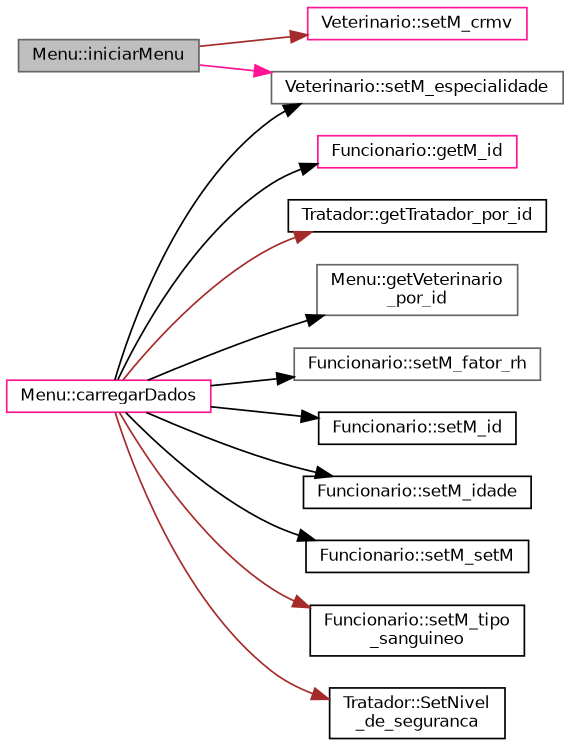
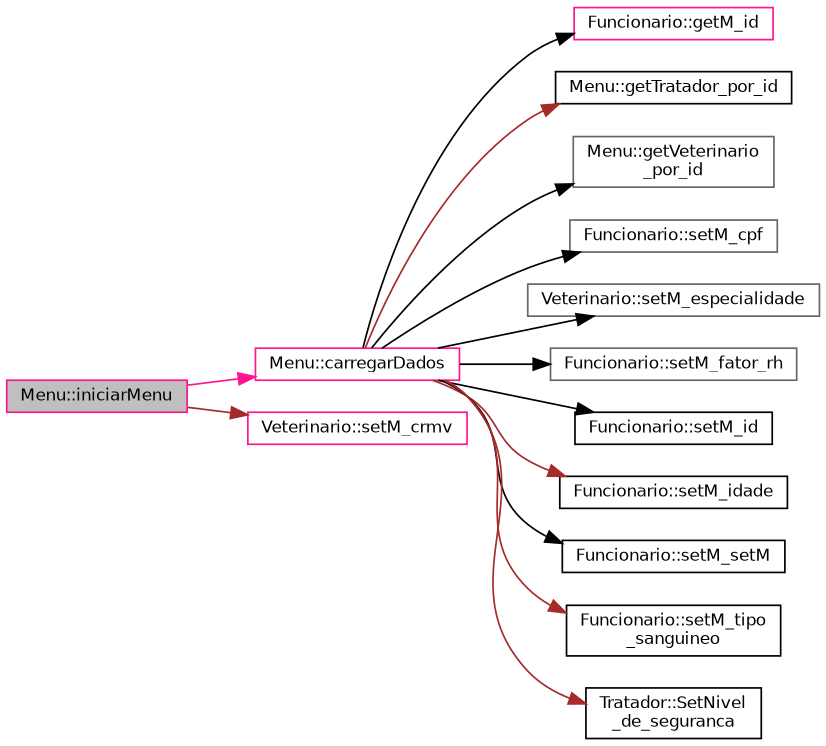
node "Menu::iniciarMenu": color gray40 -> deeppink
edge "Menu::iniciarMenu" -> "Veterinario::setM_especialidade": now "Menu::iniciarMenu" -> "Menu::carregarDados"
node "Tratador::getTratador_por_id": label "Tratador::getTratador_por_id" -> "Menu::getTratador_por_id"
node "Funcionario::setM_cpf": added
edge "Menu::carregarDados" -> "Funcionario::setM_idade": color black -> brown
